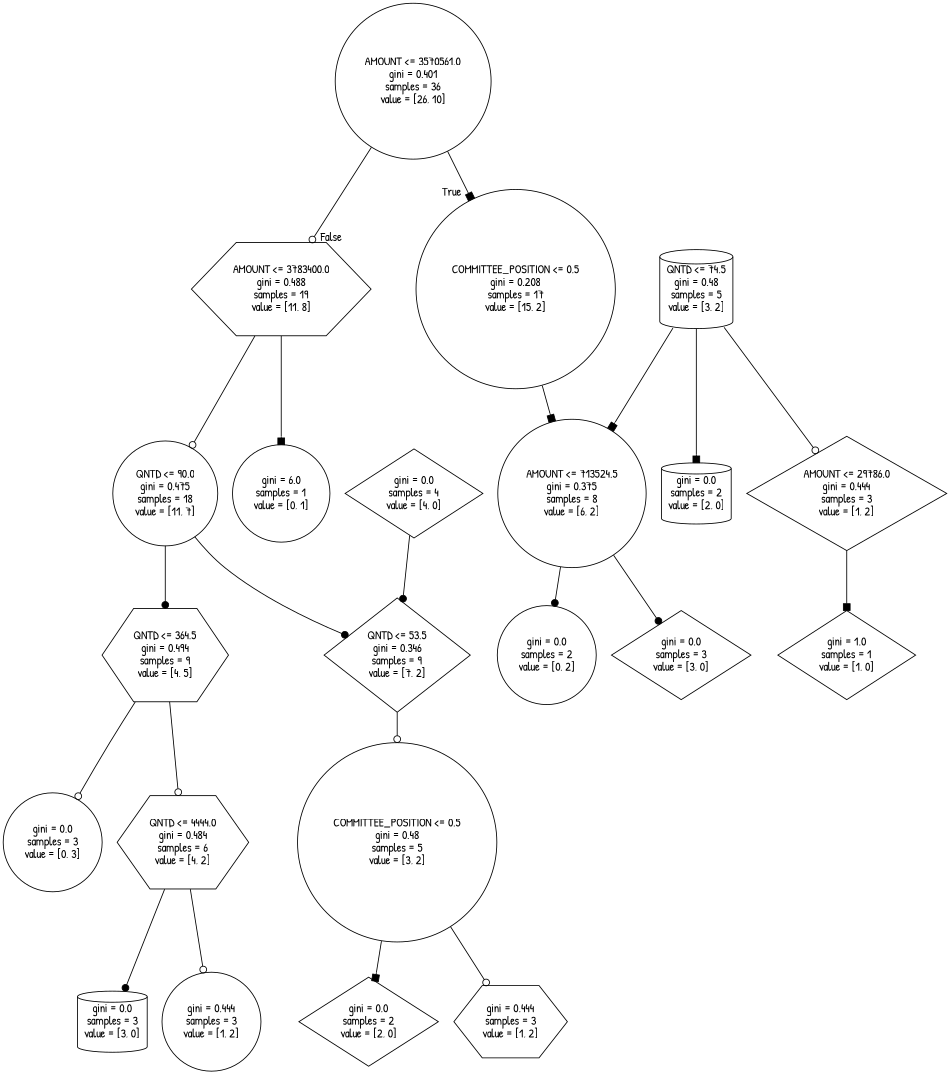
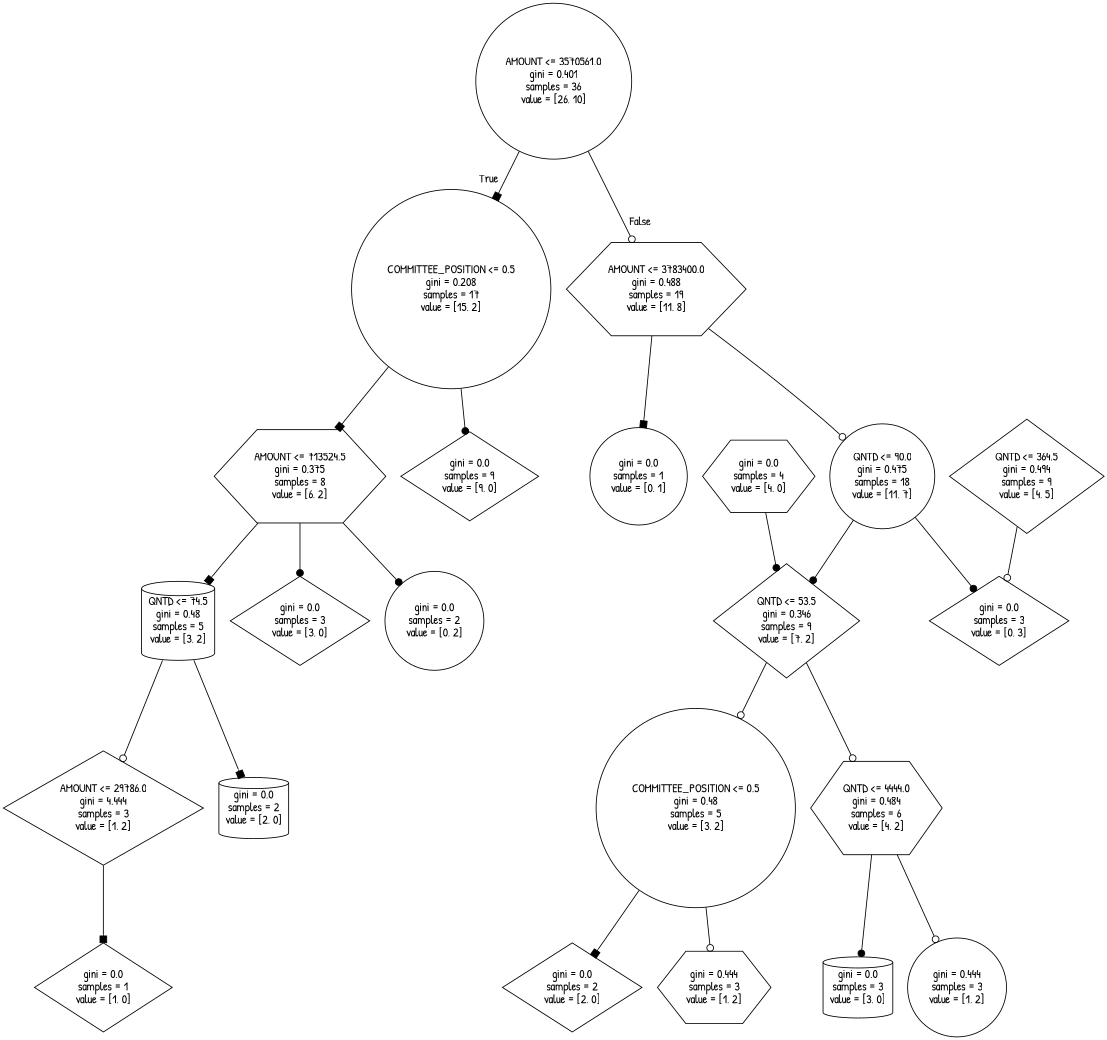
edge "QNTD <= 74.5 gini = 0.48 samples = 5 value = [3, 2]" -> "AMOUNT <= 713524.5 gini = 0.375 samples = 8 value = [6, 2]": reversed
node "gini = 0.0 samples = 9 value = [9, 0]": added
node "gini = 6.0 samples = 1 value = [0, 1]": label "gini = 6.0 samples = 1 value = [0, 1]" -> "gini = 0.0 samples = 1 value = [0, 1]"
node "gini = 0.0 samples = 4 value = [4, 0]": shape diamond -> hexagon
node "AMOUNT <= 713524.5 gini = 0.375 samples = 8 value = [6, 2]": shape circle -> hexagon
node "AMOUNT <= 29786.0 gini = 0.444 samples = 3 value = [1, 2]": label "AMOUNT <= 29786.0 gini = 0.444 samples = 3 value = [1, 2]" -> "AMOUNT <= 29786.0 gini = 4.444 samples = 3 value = [1, 2]"
edge "QNTD <= 90.0 gini = 0.475 samples = 18 value = [11, 7]" -> "QNTD <= 364.5 gini = 0.494 samples = 9 value = [4, 5]": now "QNTD <= 90.0 gini = 0.475 samples = 18 value = [11, 7]" -> "gini = 0.0 samples = 3 value = [0, 3]"
node "QNTD <= 364.5 gini = 0.494 samples = 9 value = [4, 5]": shape hexagon -> diamond
node "gini = 1.0 samples = 1 value = [1, 0]": label "gini = 1.0 samples = 1 value = [1, 0]" -> "gini = 0.0 samples = 1 value = [1, 0]"
edge "QNTD <= 364.5 gini = 0.494 samples = 9 value = [4, 5]" -> "QNTD <= 4444.0 gini = 0.484 samples = 6 value = [4, 2]": now "QNTD <= 53.5 gini = 0.346 samples = 9 value = [7, 2]" -> "QNTD <= 4444.0 gini = 0.484 samples = 6 value = [4, 2]"
node "gini = 0.0 samples = 3 value = [0, 3]": shape circle -> diamond
